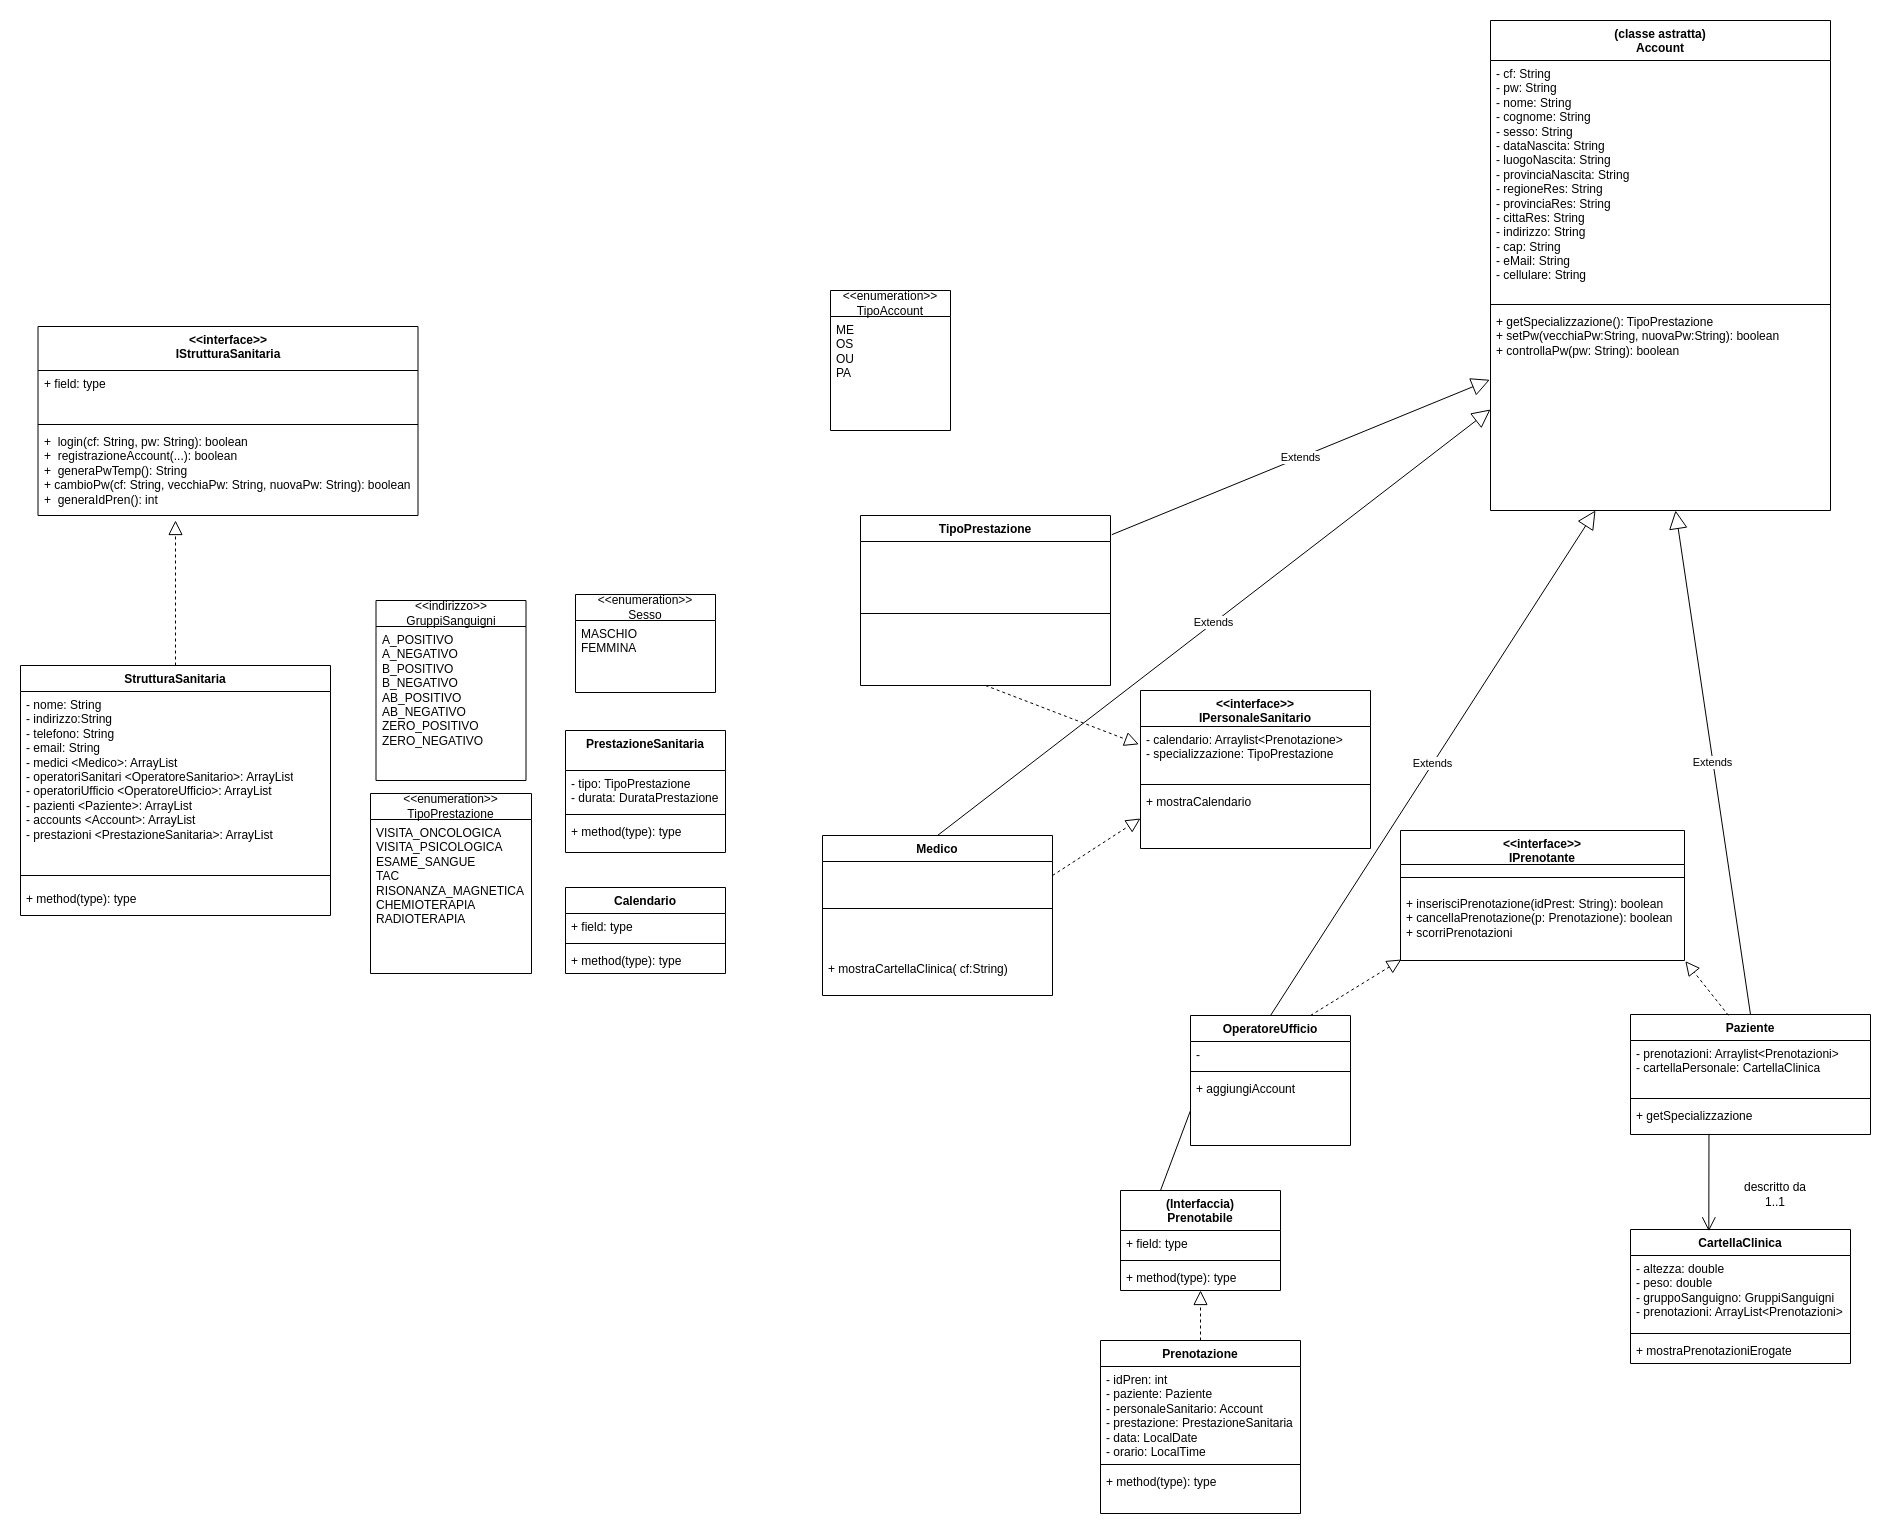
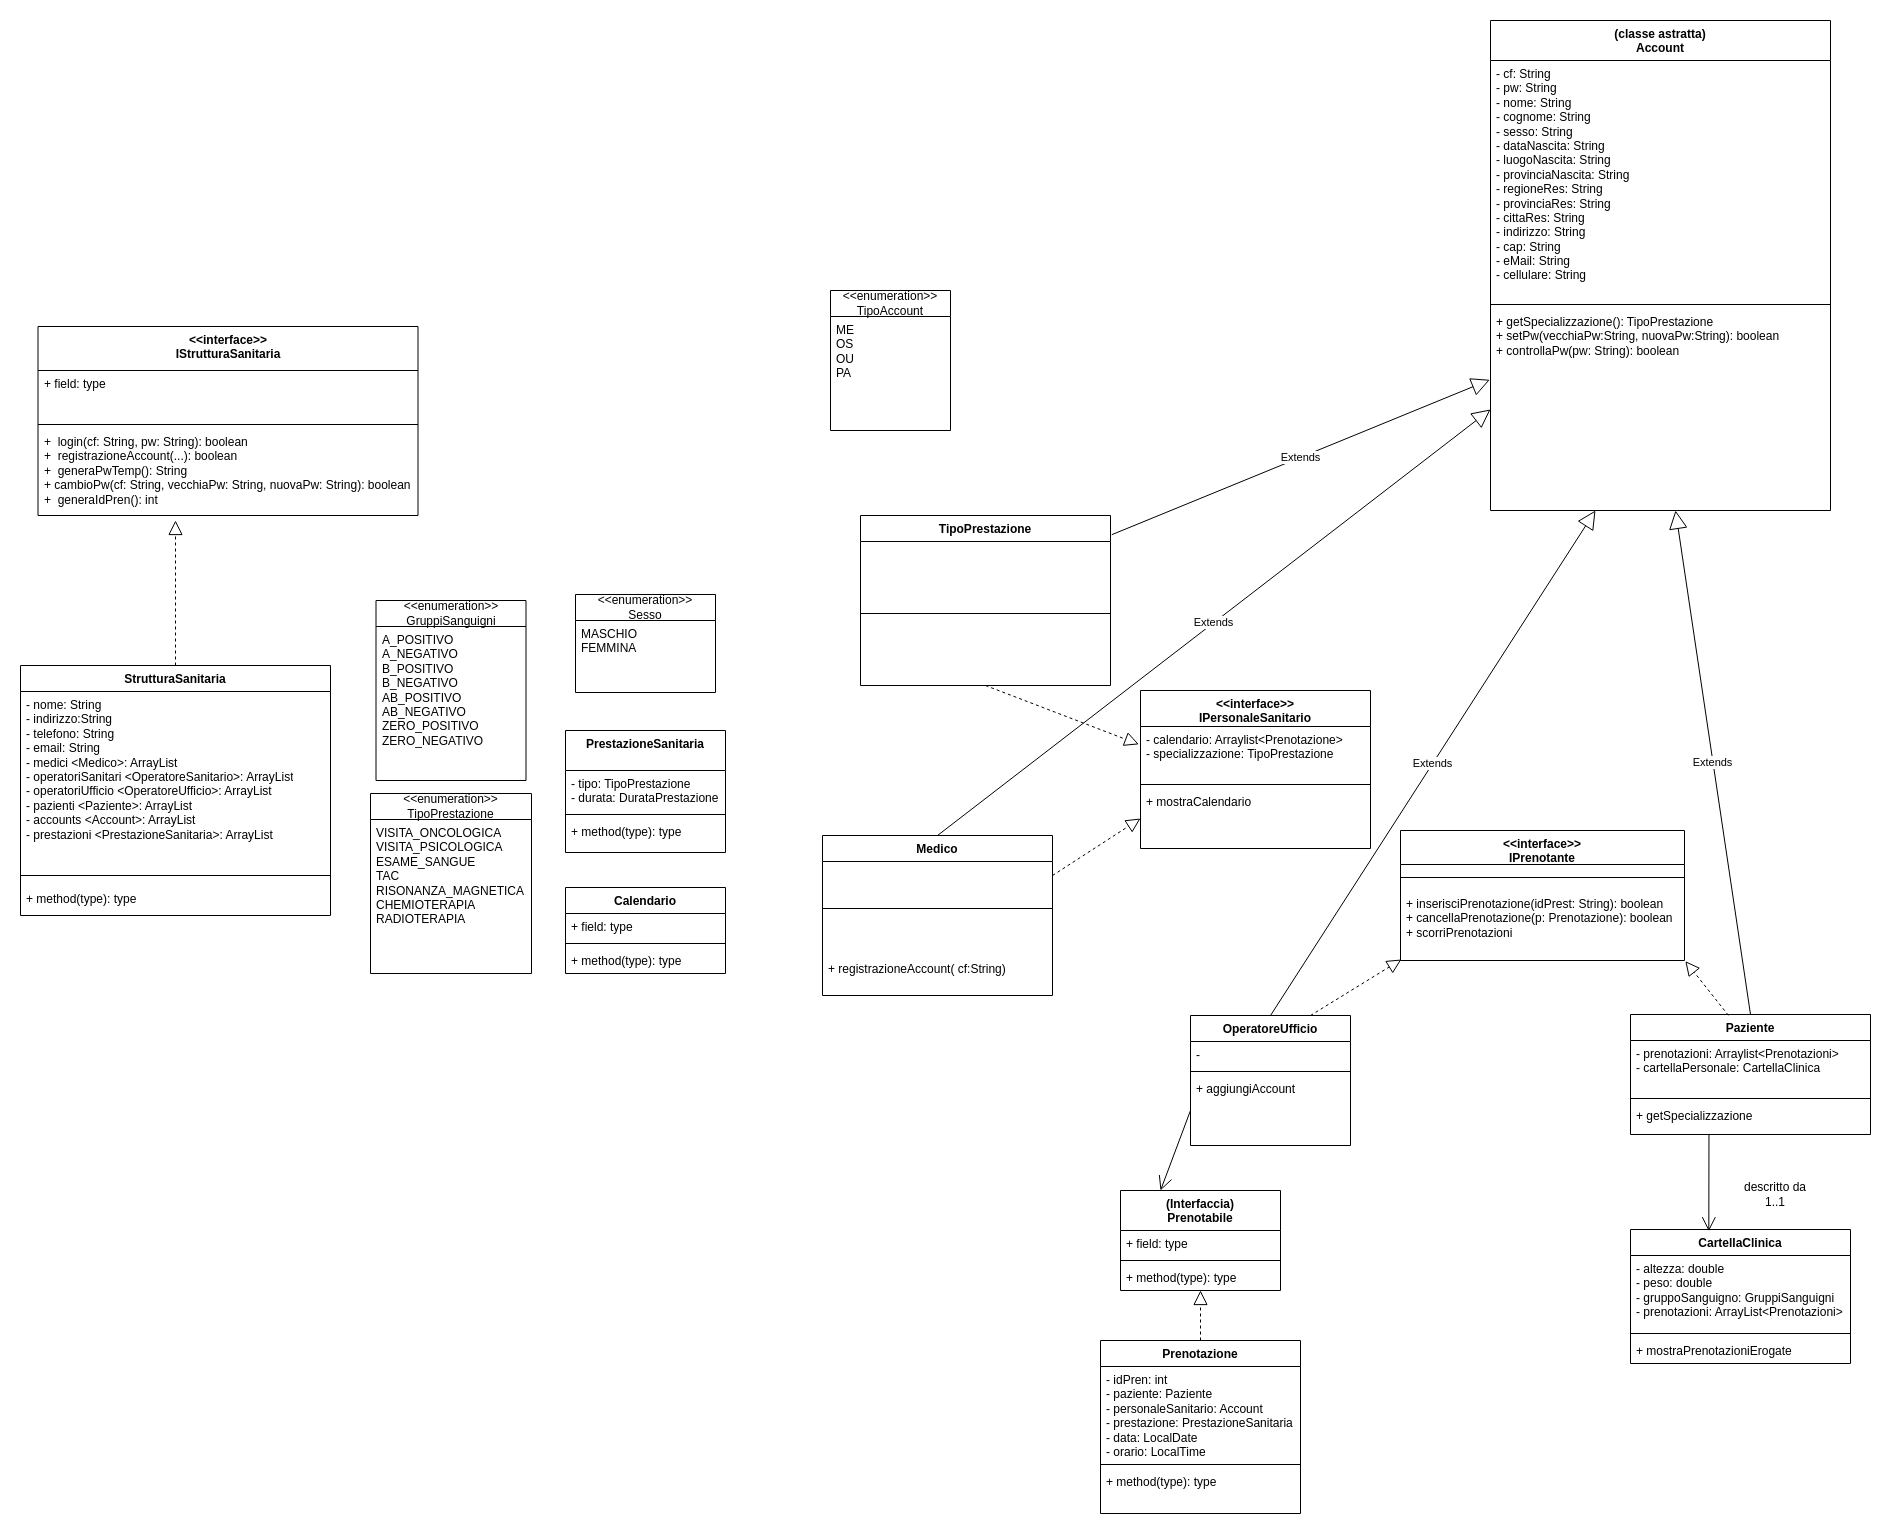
node "<<indirizzo>>GruppiSanguigni": label "<<indirizzo>>GruppiSanguigni" -> "<<enumeration>>GruppiSanguigni"
node "+ mostraCartellaClinica( cf:String)": label "+ mostraCartellaClinica( cf:String)" -> "+ registrazioneAccount( cf:String)"
edge "+ aggiungiAccount" -- "(Interfaccia) Prenotabile": arrowhead none -> open
